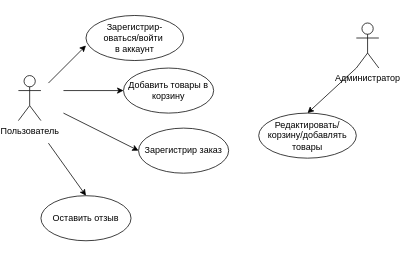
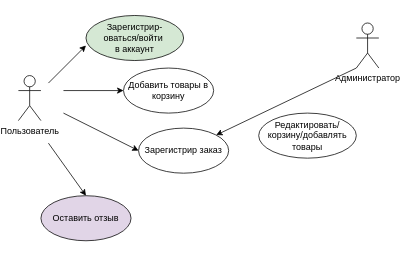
node "Зарегистрир- оваться/войти в аккаунт": fillcolor #ffffff -> #d5e8d4
edge "Администратор" -> "Редактировать/корзину/добавлять товары": now "Администратор" -> "Зарегистрир заказ"
node "Оставить отзыв": fillcolor #ffffff -> #e1d5e7
